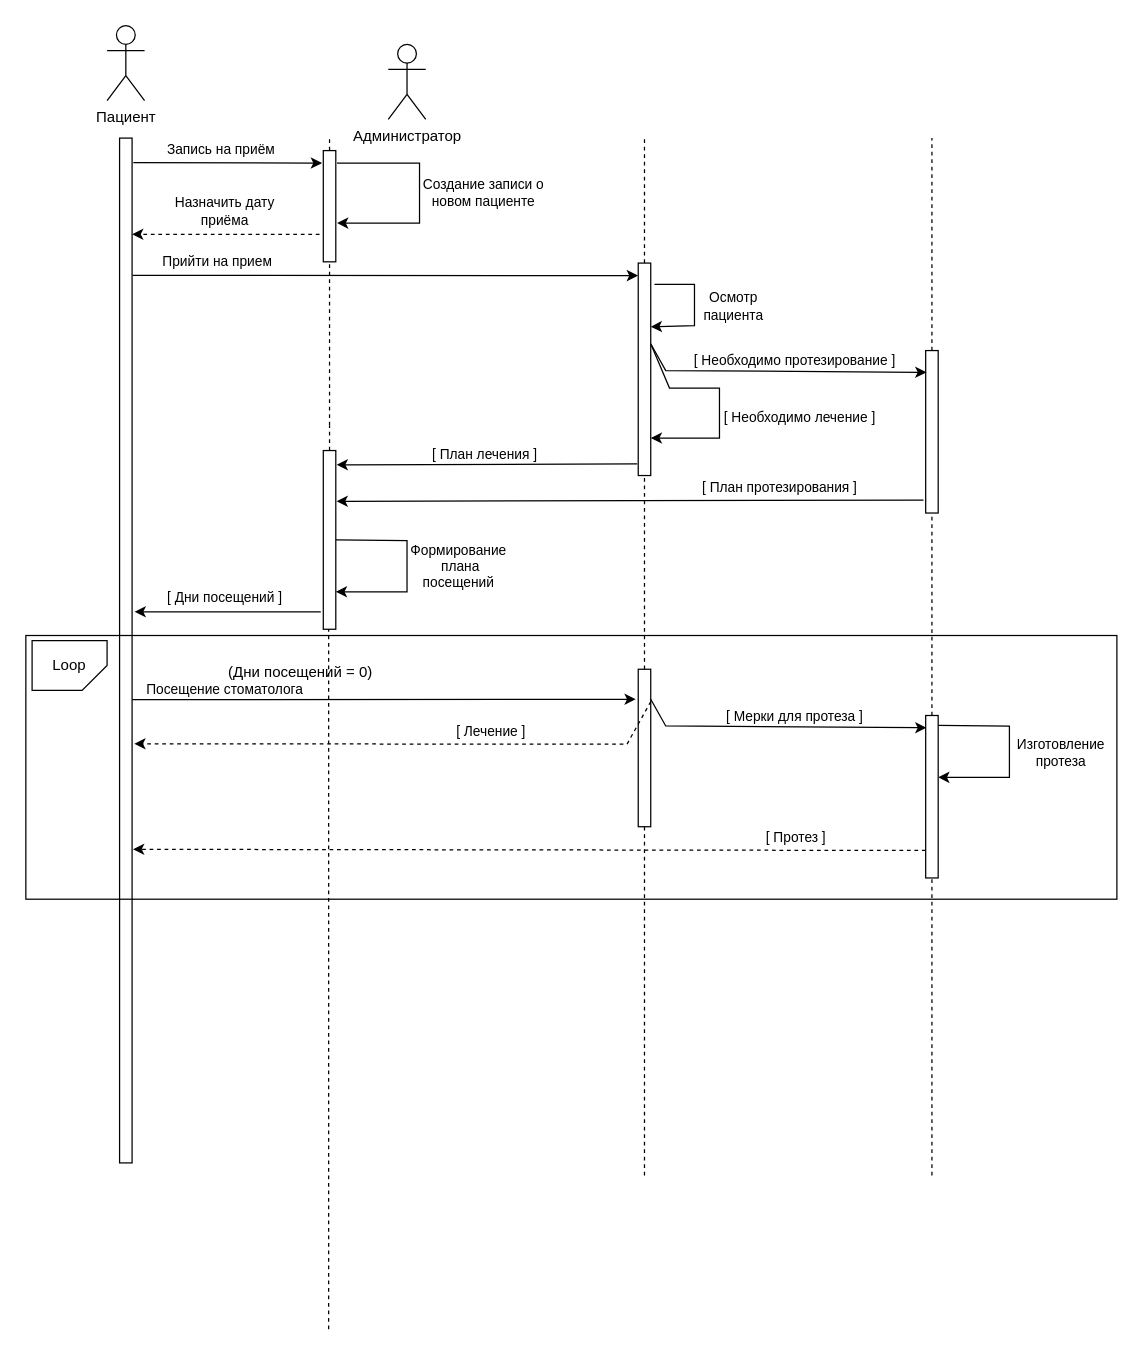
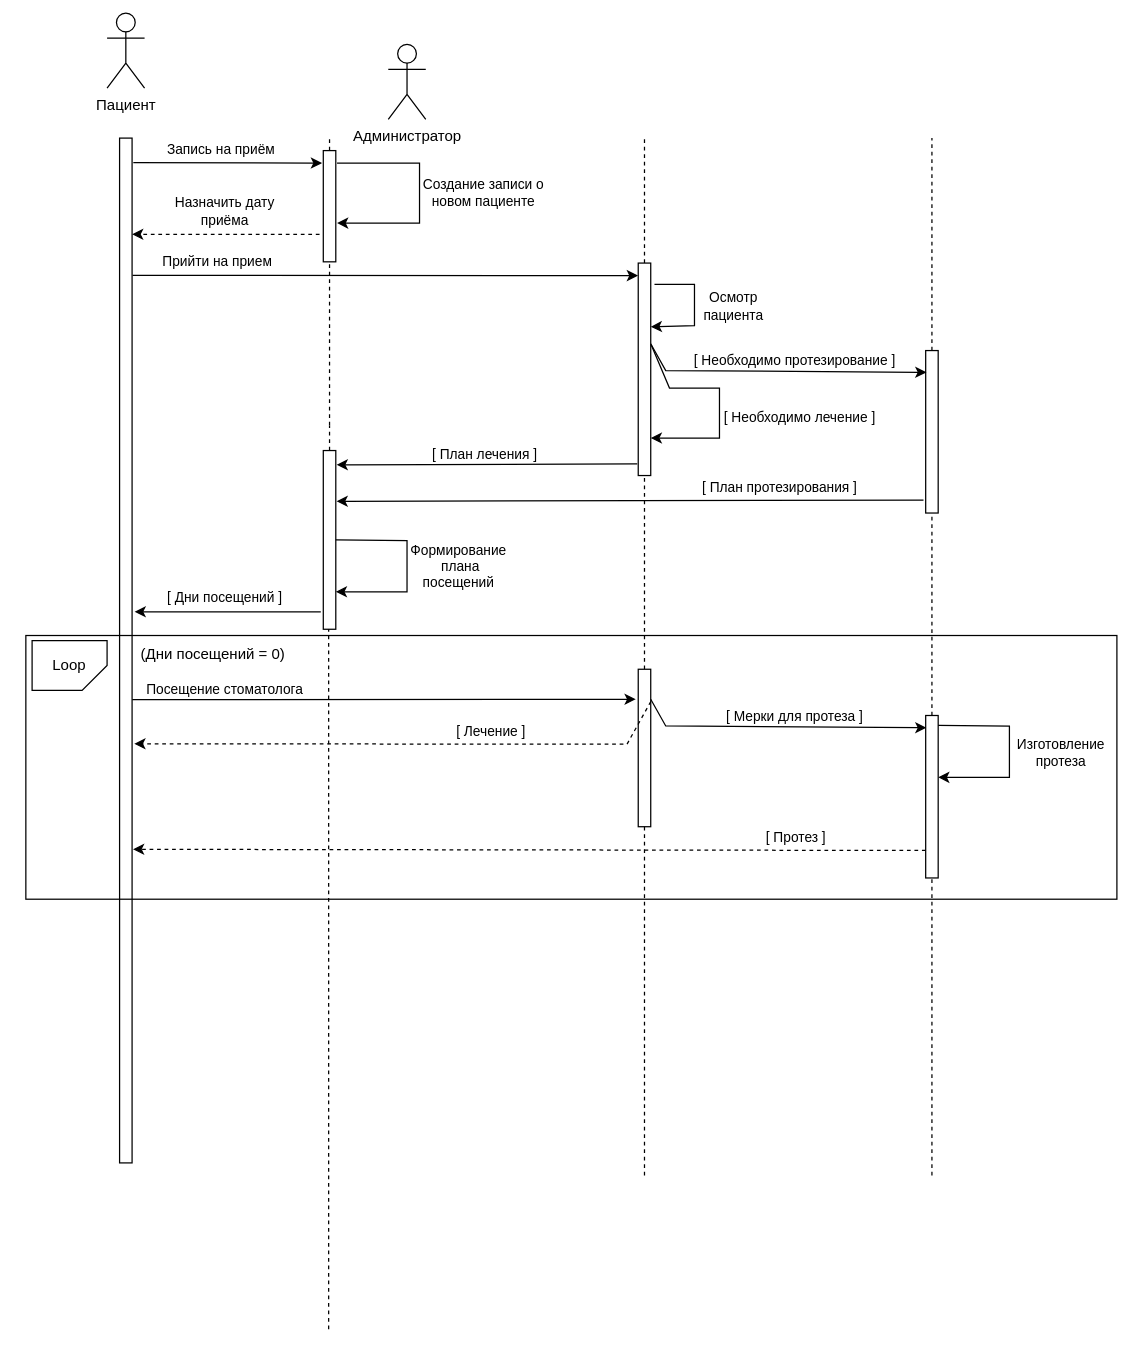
node "Пациент": moved (126, 63) -> (126, 51)
node "(Дни посещений = 0)": moved (301, 673) -> (213, 654)
